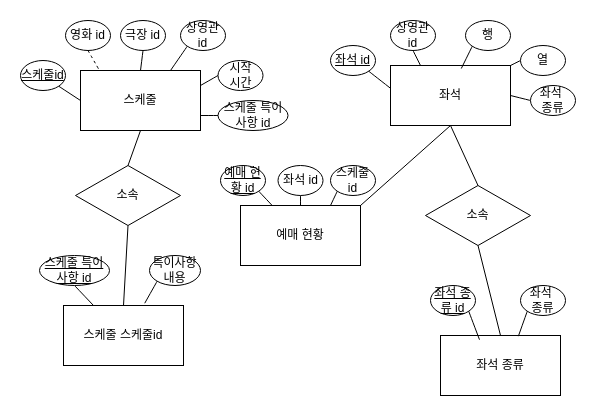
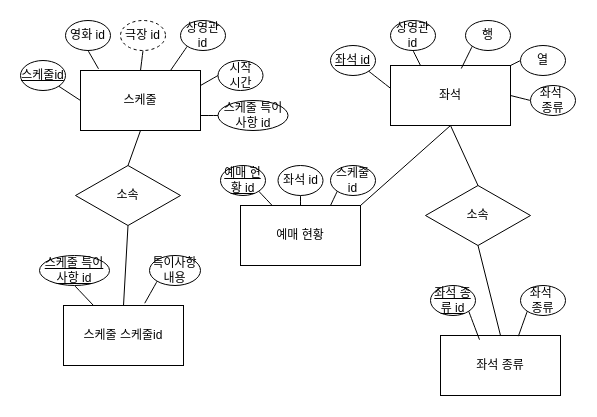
node "극장 id": style solid -> dashed
edge "영화 id" -- "스케줄": style dashed -> solid
